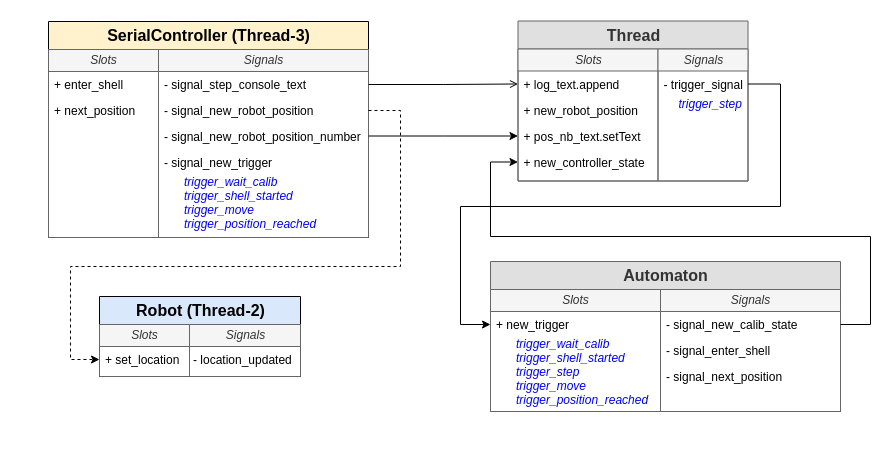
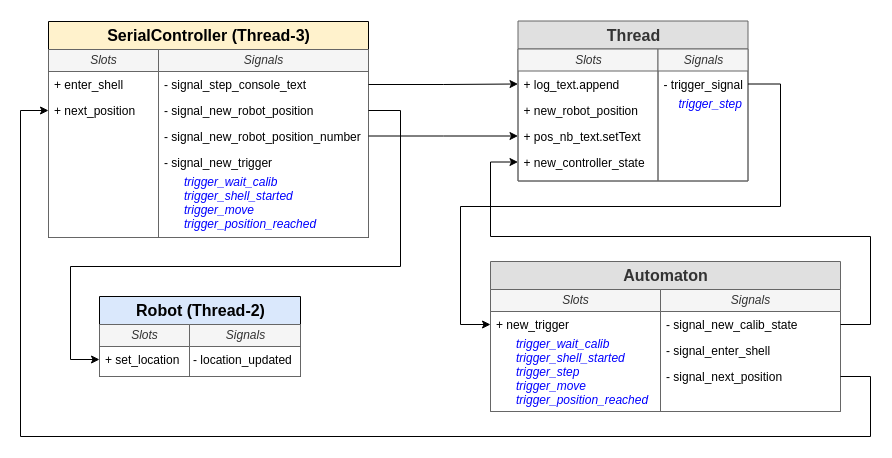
edge "- signal_step_console_text" -> "+ log_text.append": arrowhead open -> classic
edge "- signal_new_robot_position" -> "+ set_location": style dashed -> solid
edge "- signal_next_position" -> "+ next_position": added
